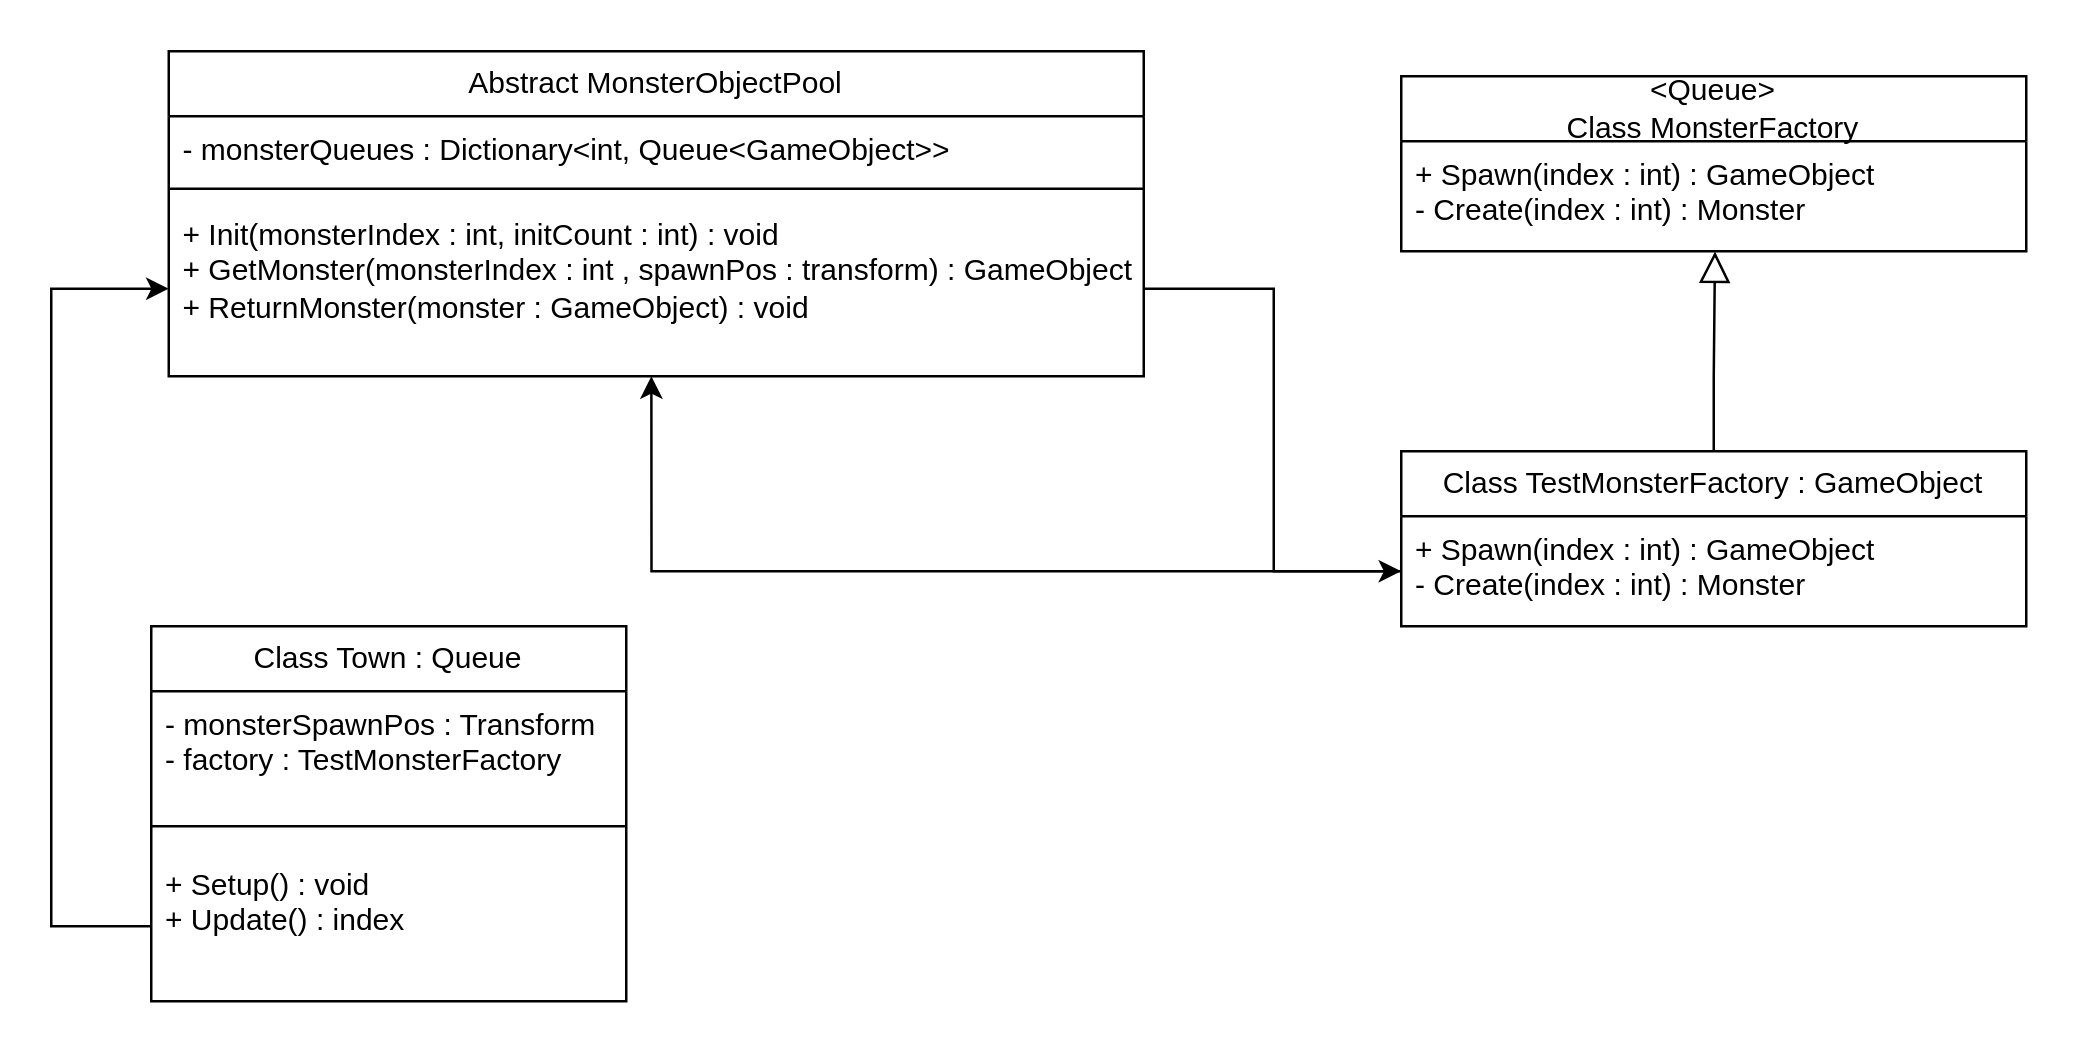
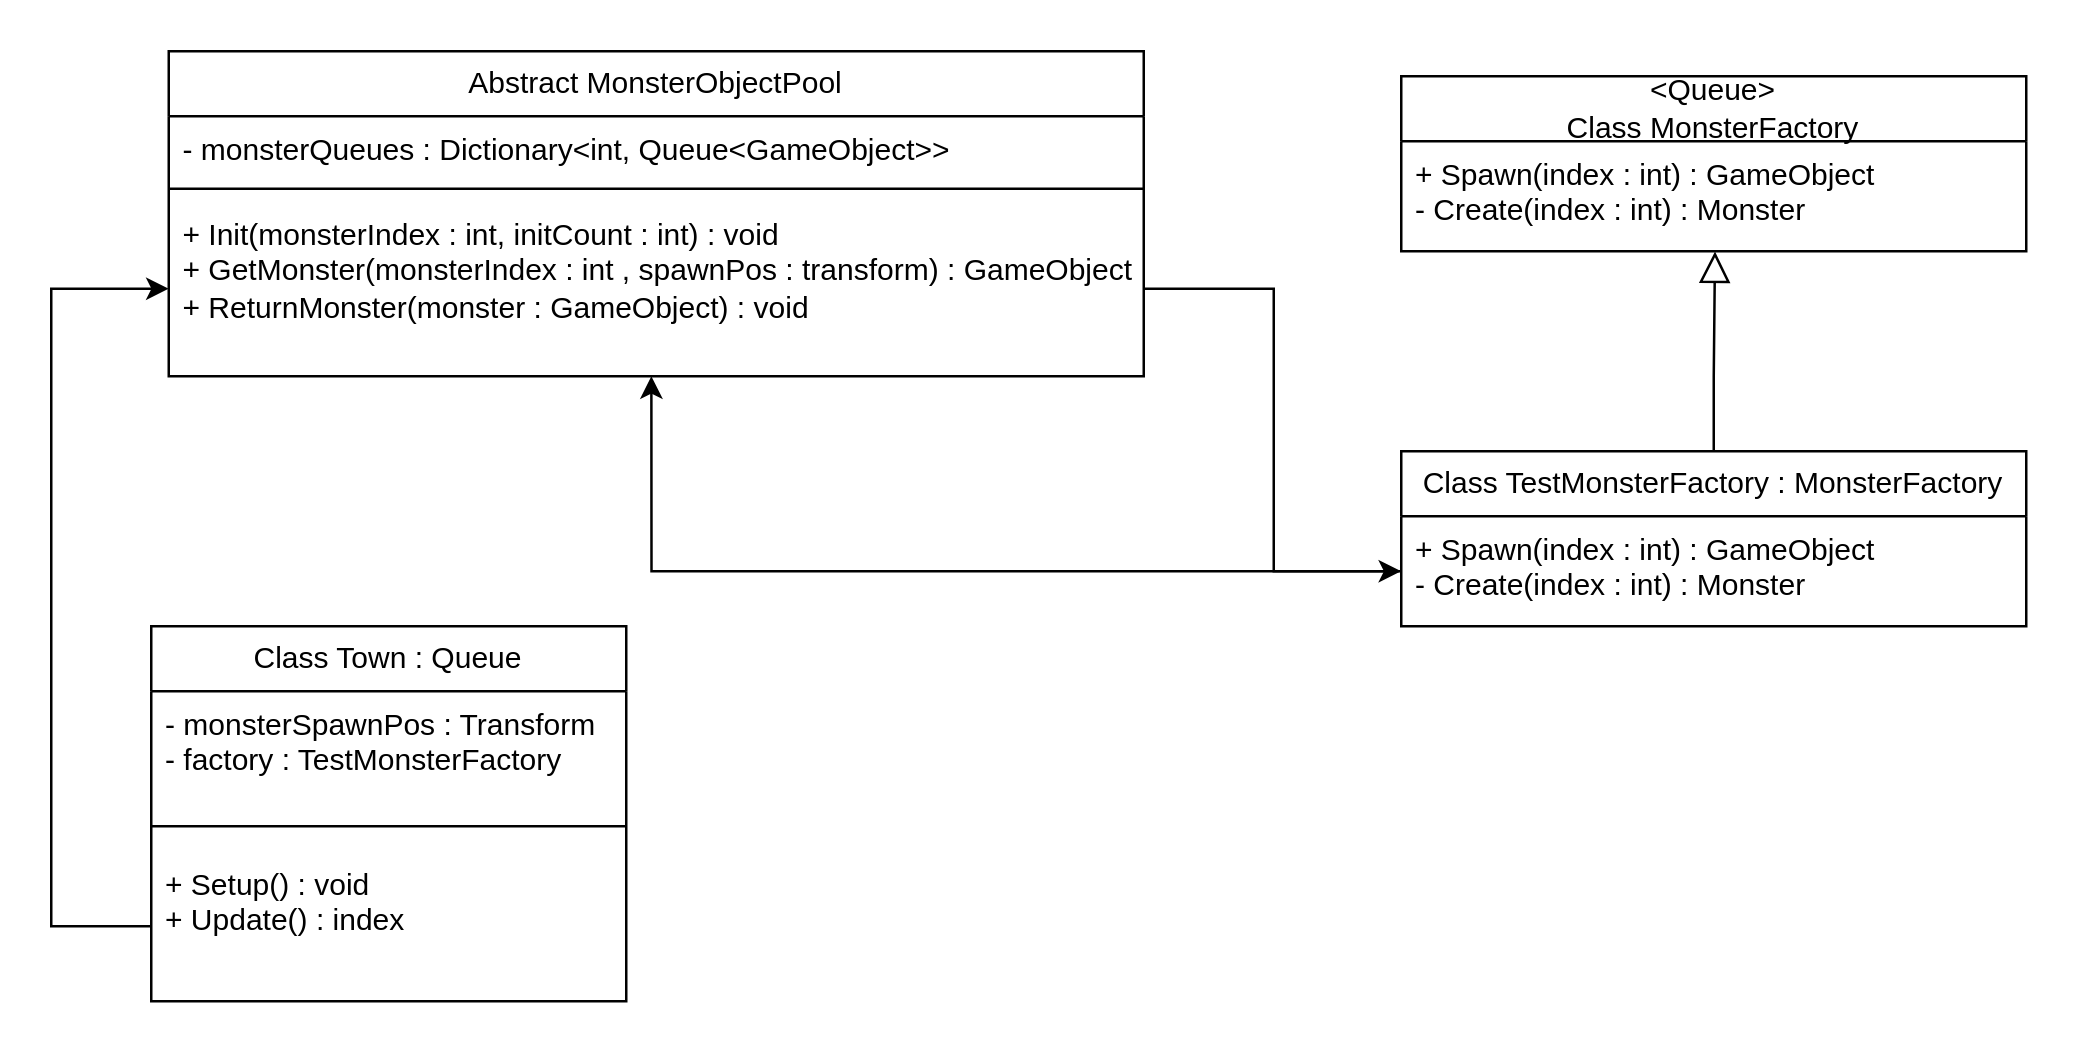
node "Class TestMonsterFactory : GameObject": label "Class TestMonsterFactory : GameObject" -> "Class TestMonsterFactory : MonsterFactory"
